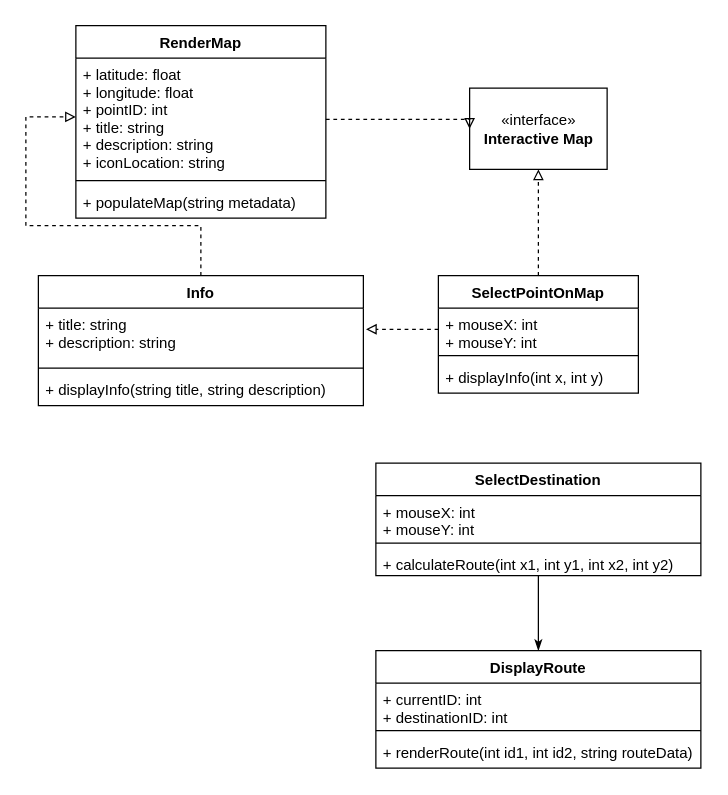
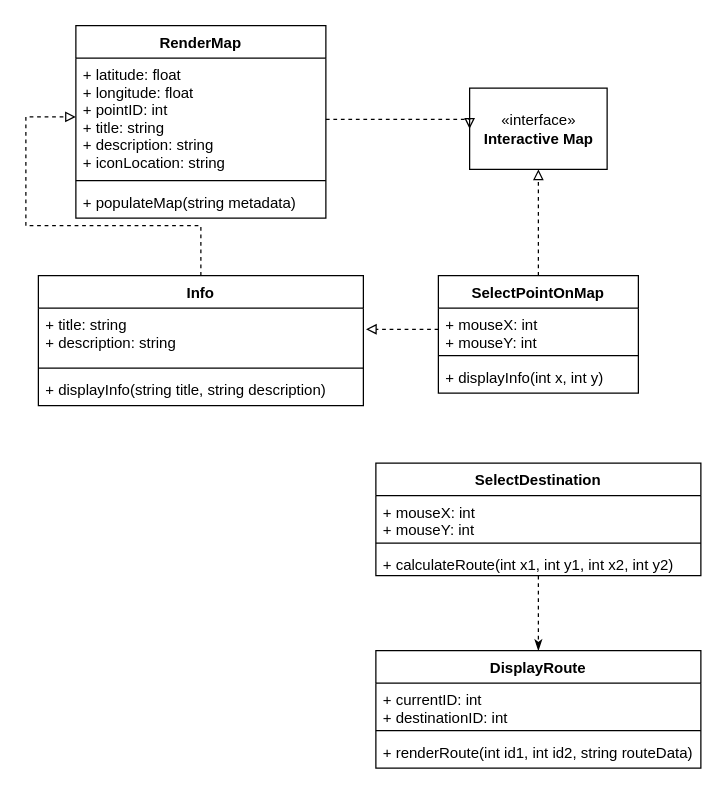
edge "SelectDestination" -> "DisplayRoute": style solid -> dashed
